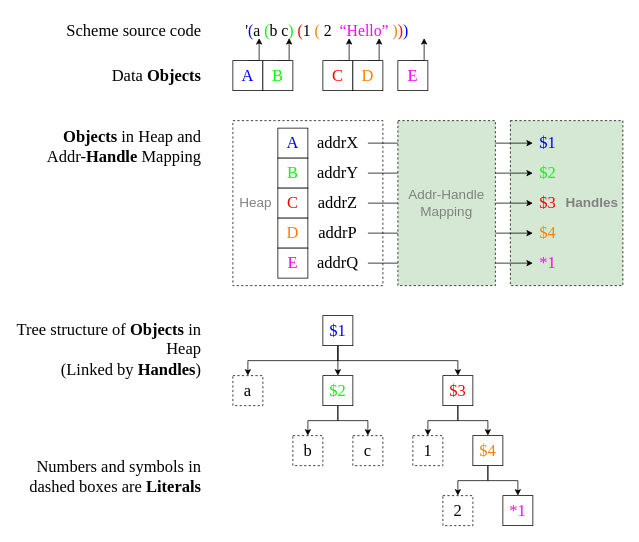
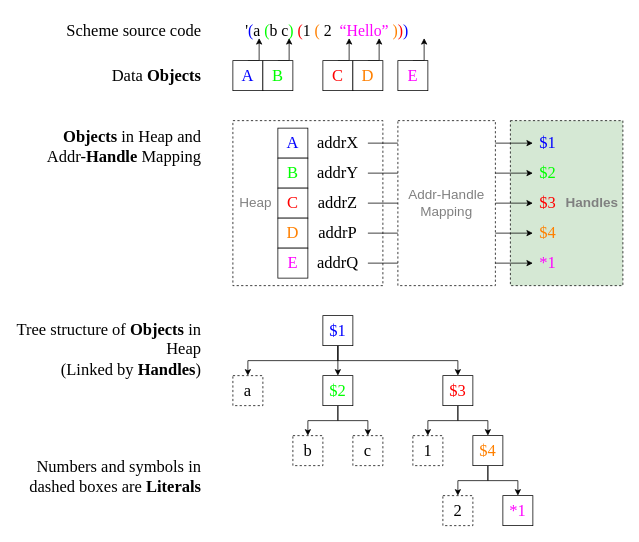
node "Addr-HandleMapping": fillcolor #d5e8d4 -> #ffffff
